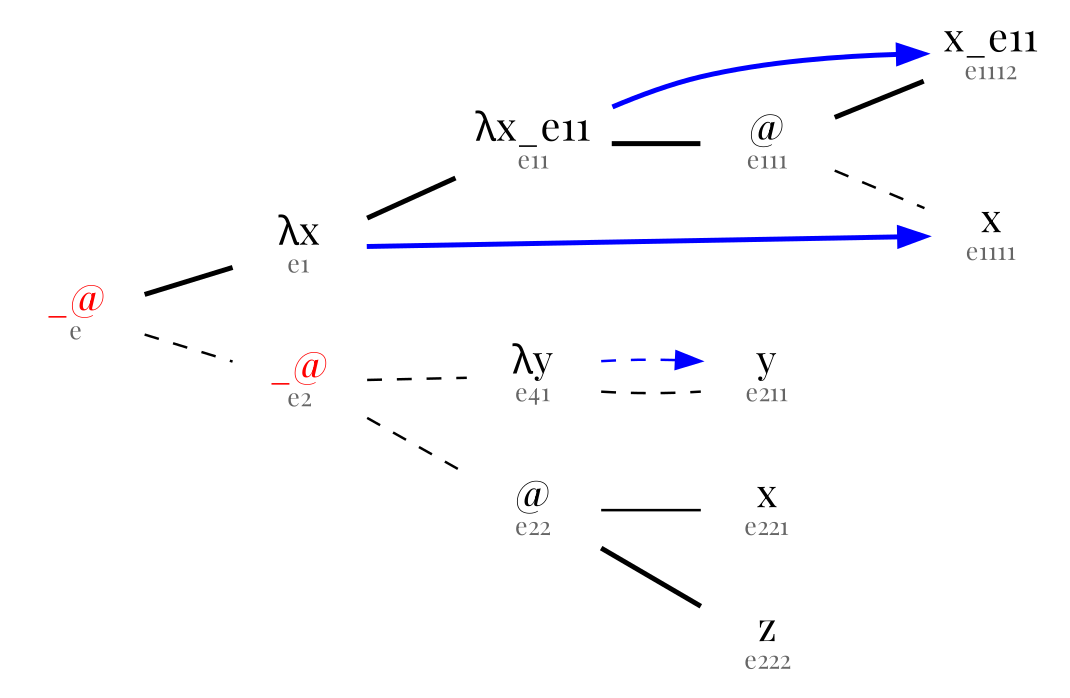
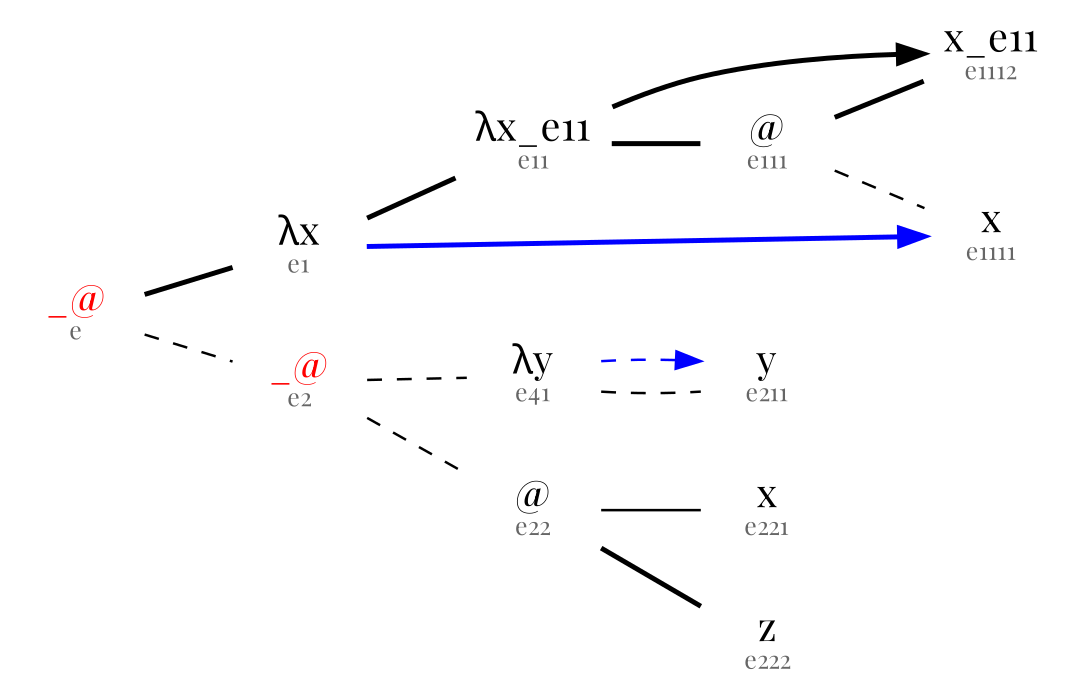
edge "λx_e11" -> "x_e11": color blue -> black
